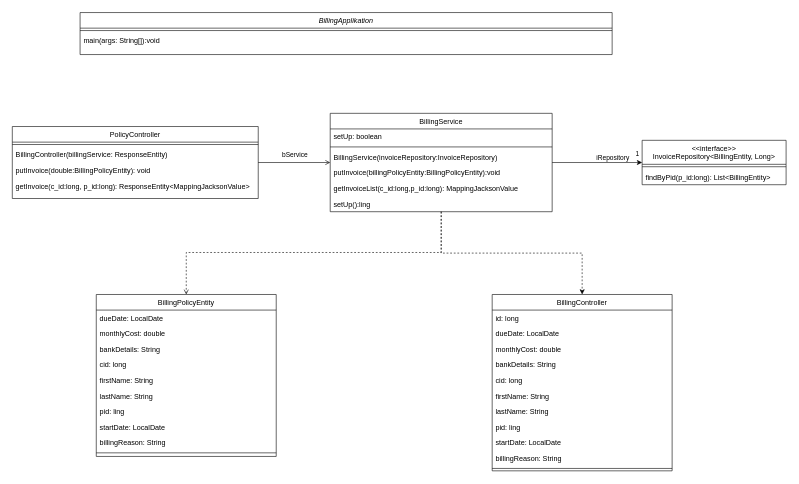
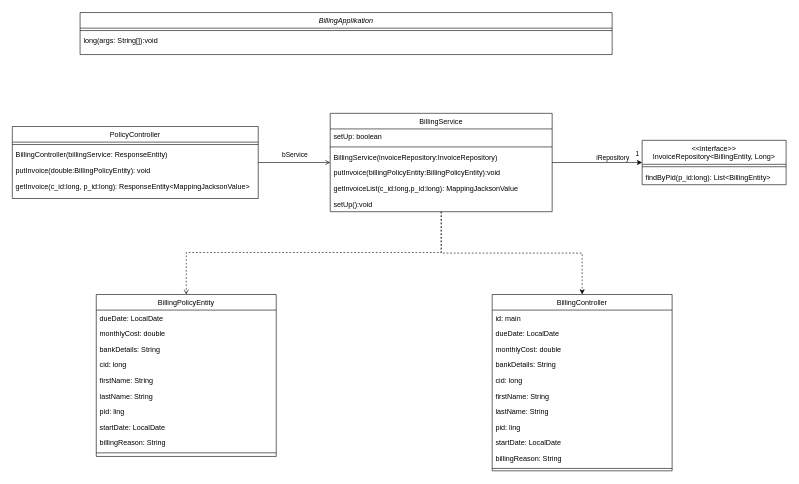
node "main(args: String[]):void": label "main(args: String[]):void" -> "long(args: String[]):void"
node "setUp():ling": label "setUp():ling" -> "setUp():void"
node "id: long": label "id: long" -> "id: main"
